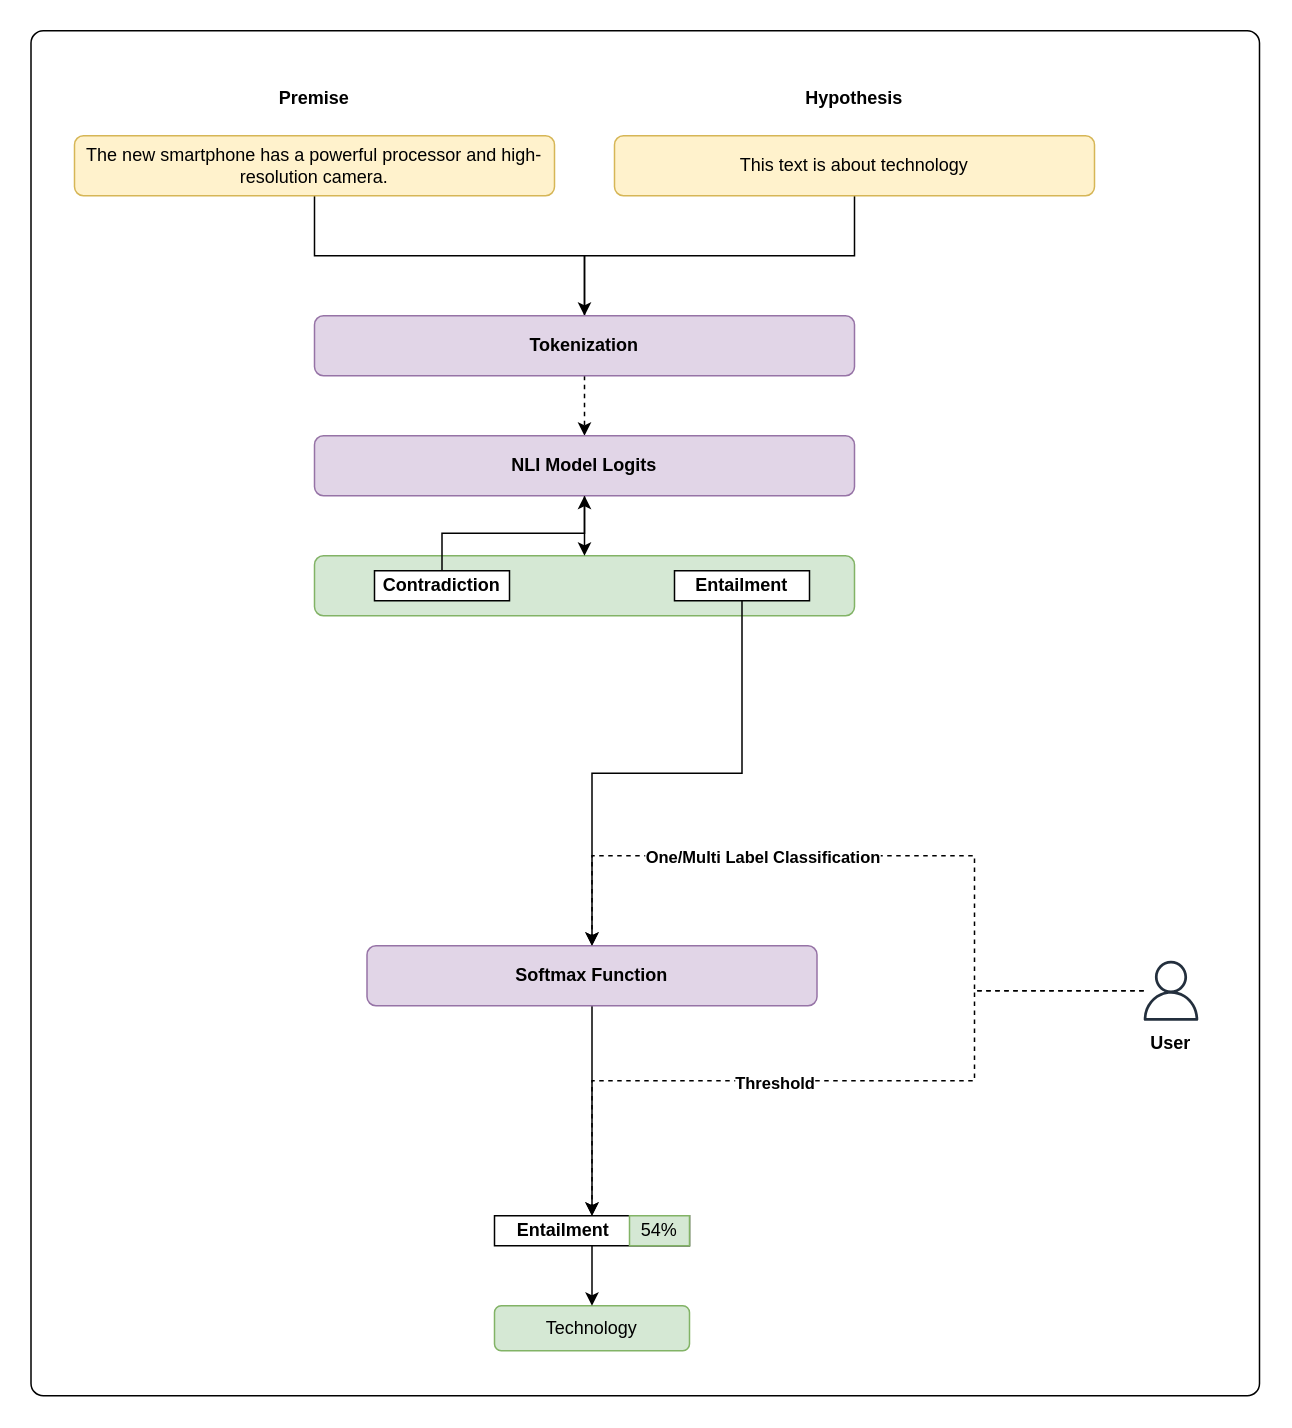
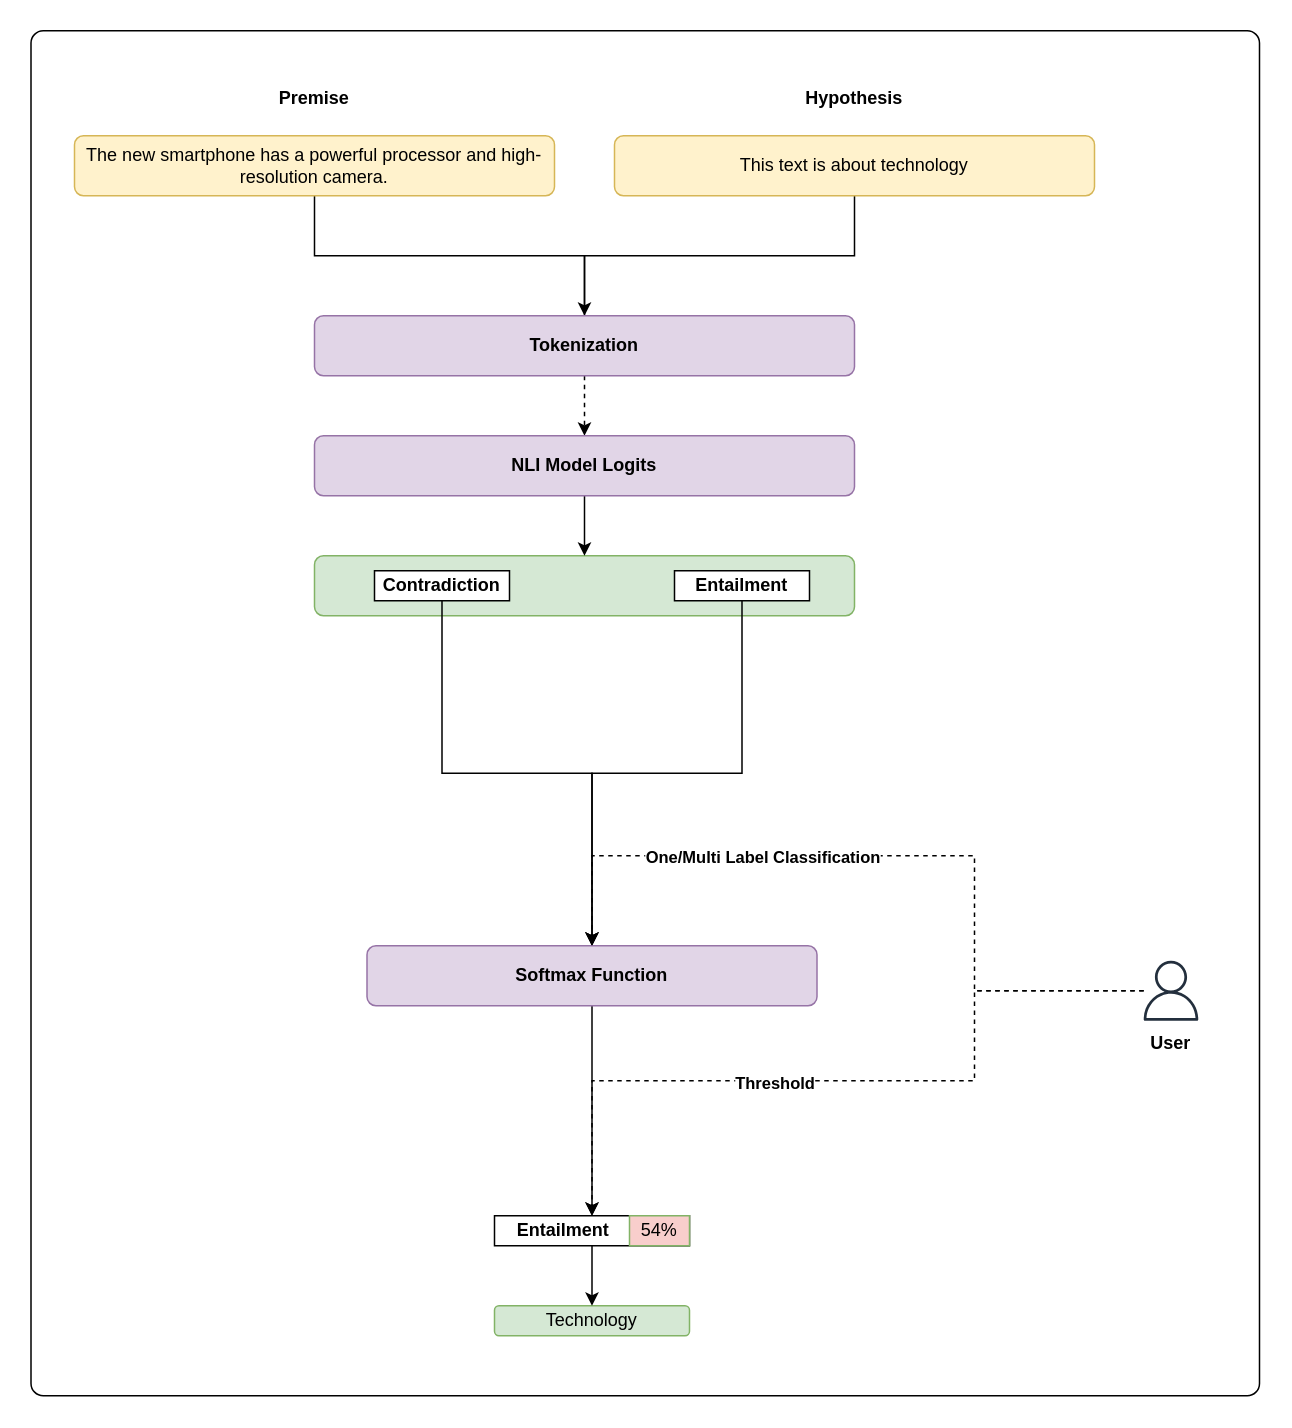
edge "Contradiction" -> "NLI Model Logits": now "Contradiction" -> "Softmax Function"
node "54%": fillcolor #d5e8d4 -> #f8cecc
node "Technology": size 195x45 -> 195x30
